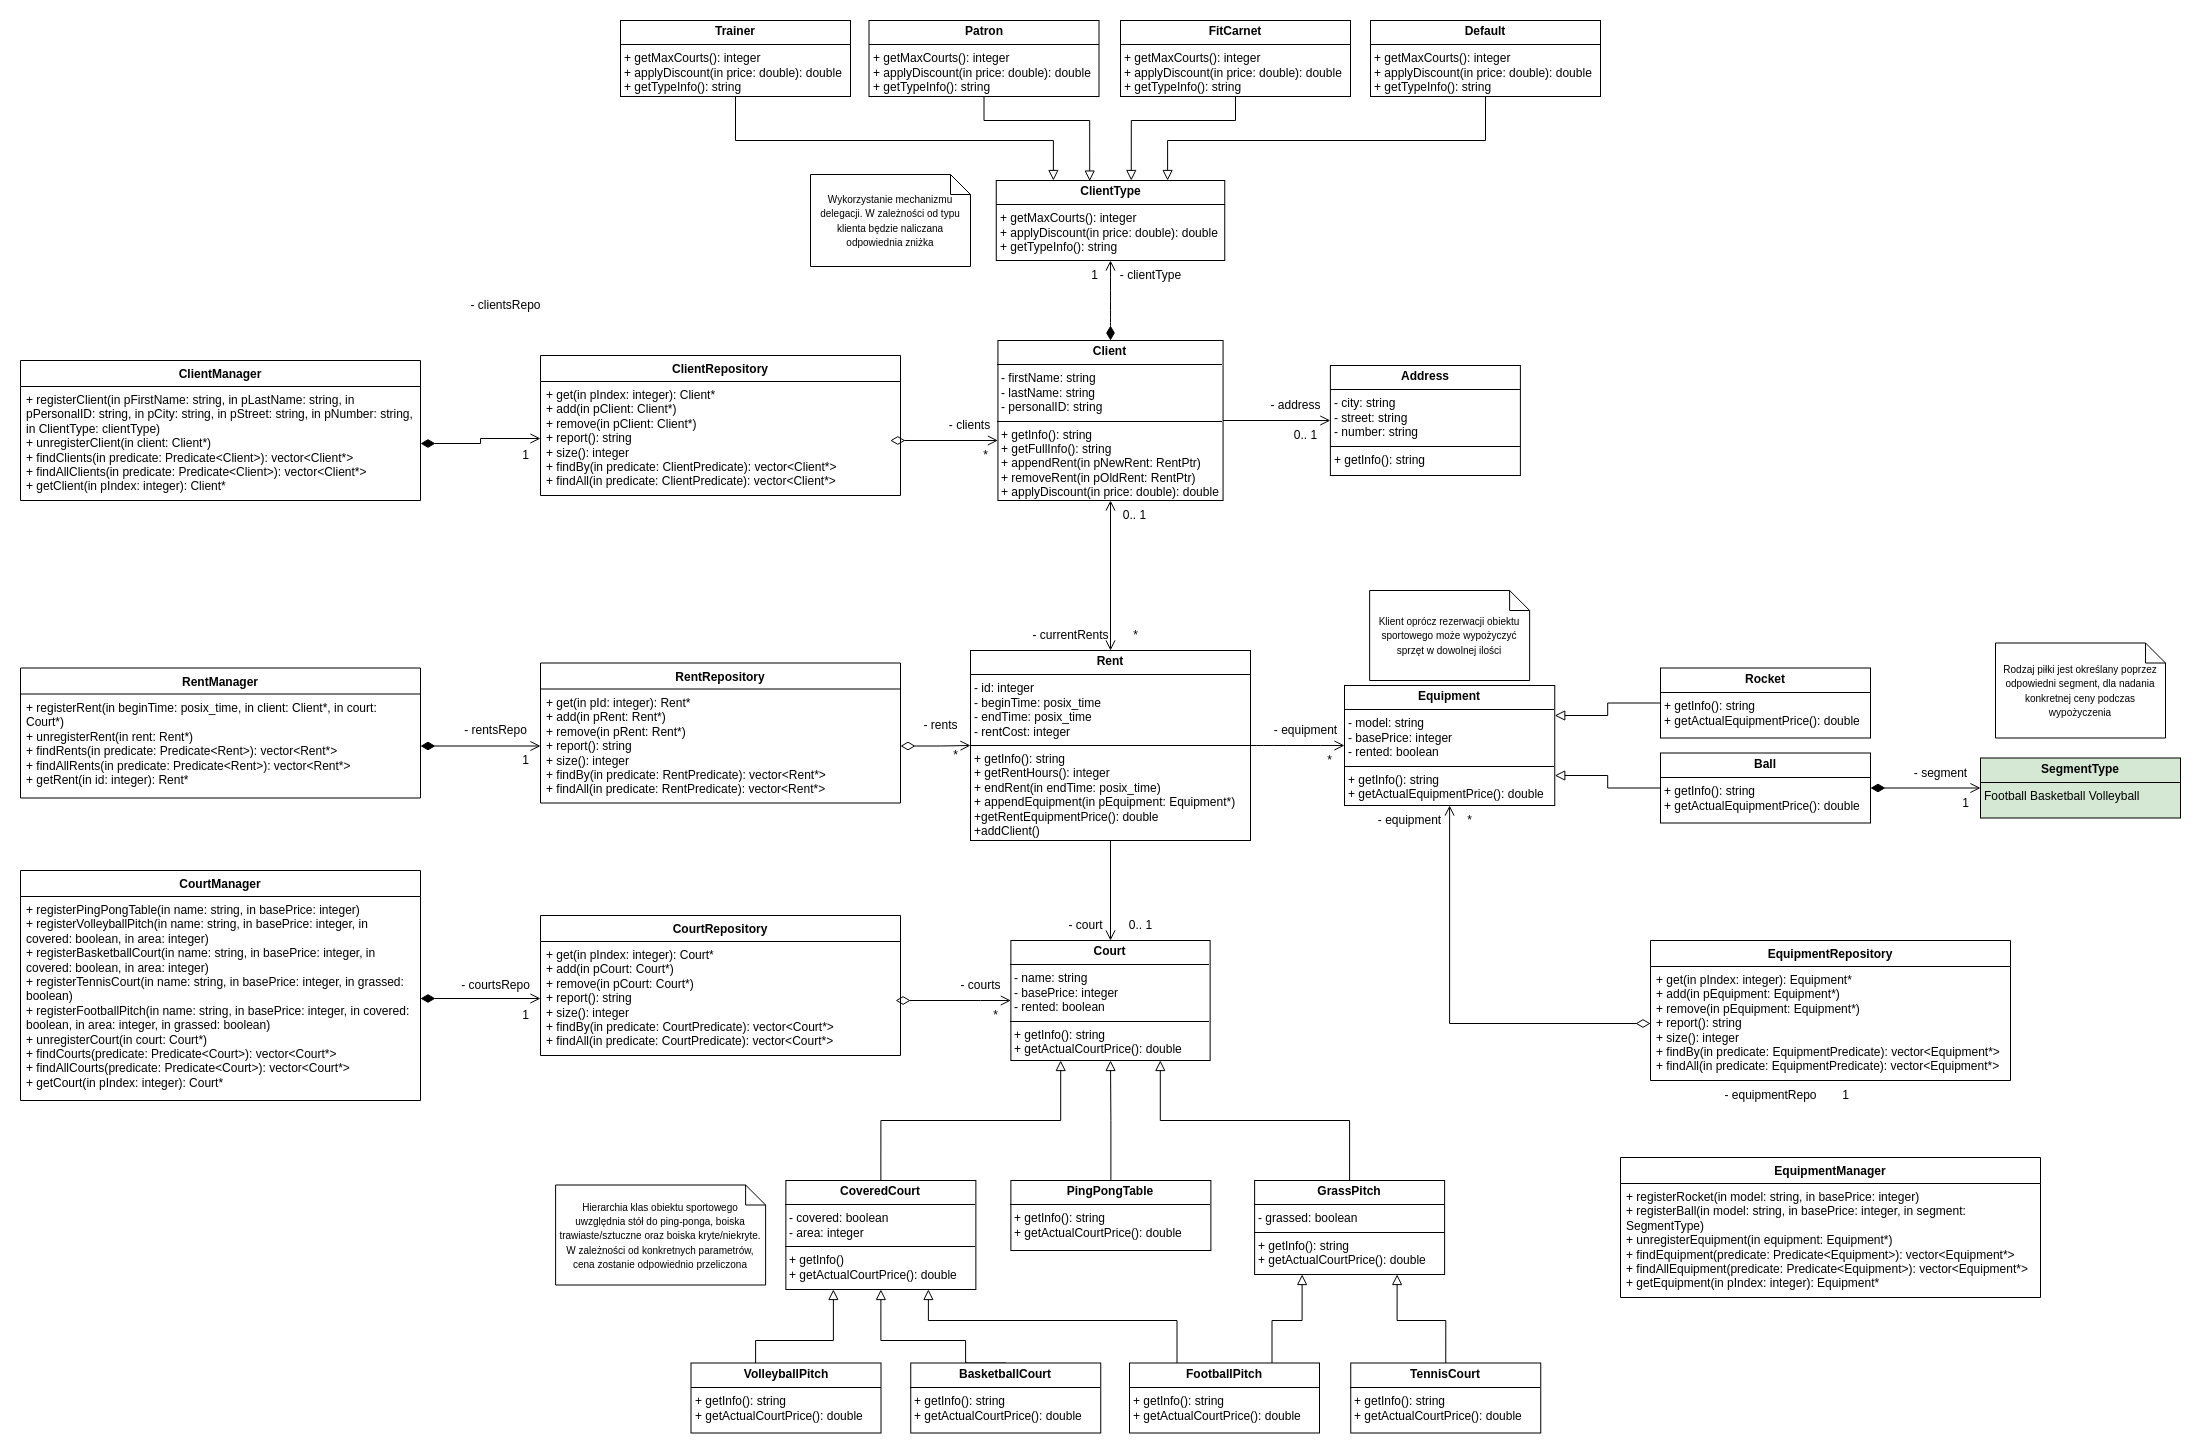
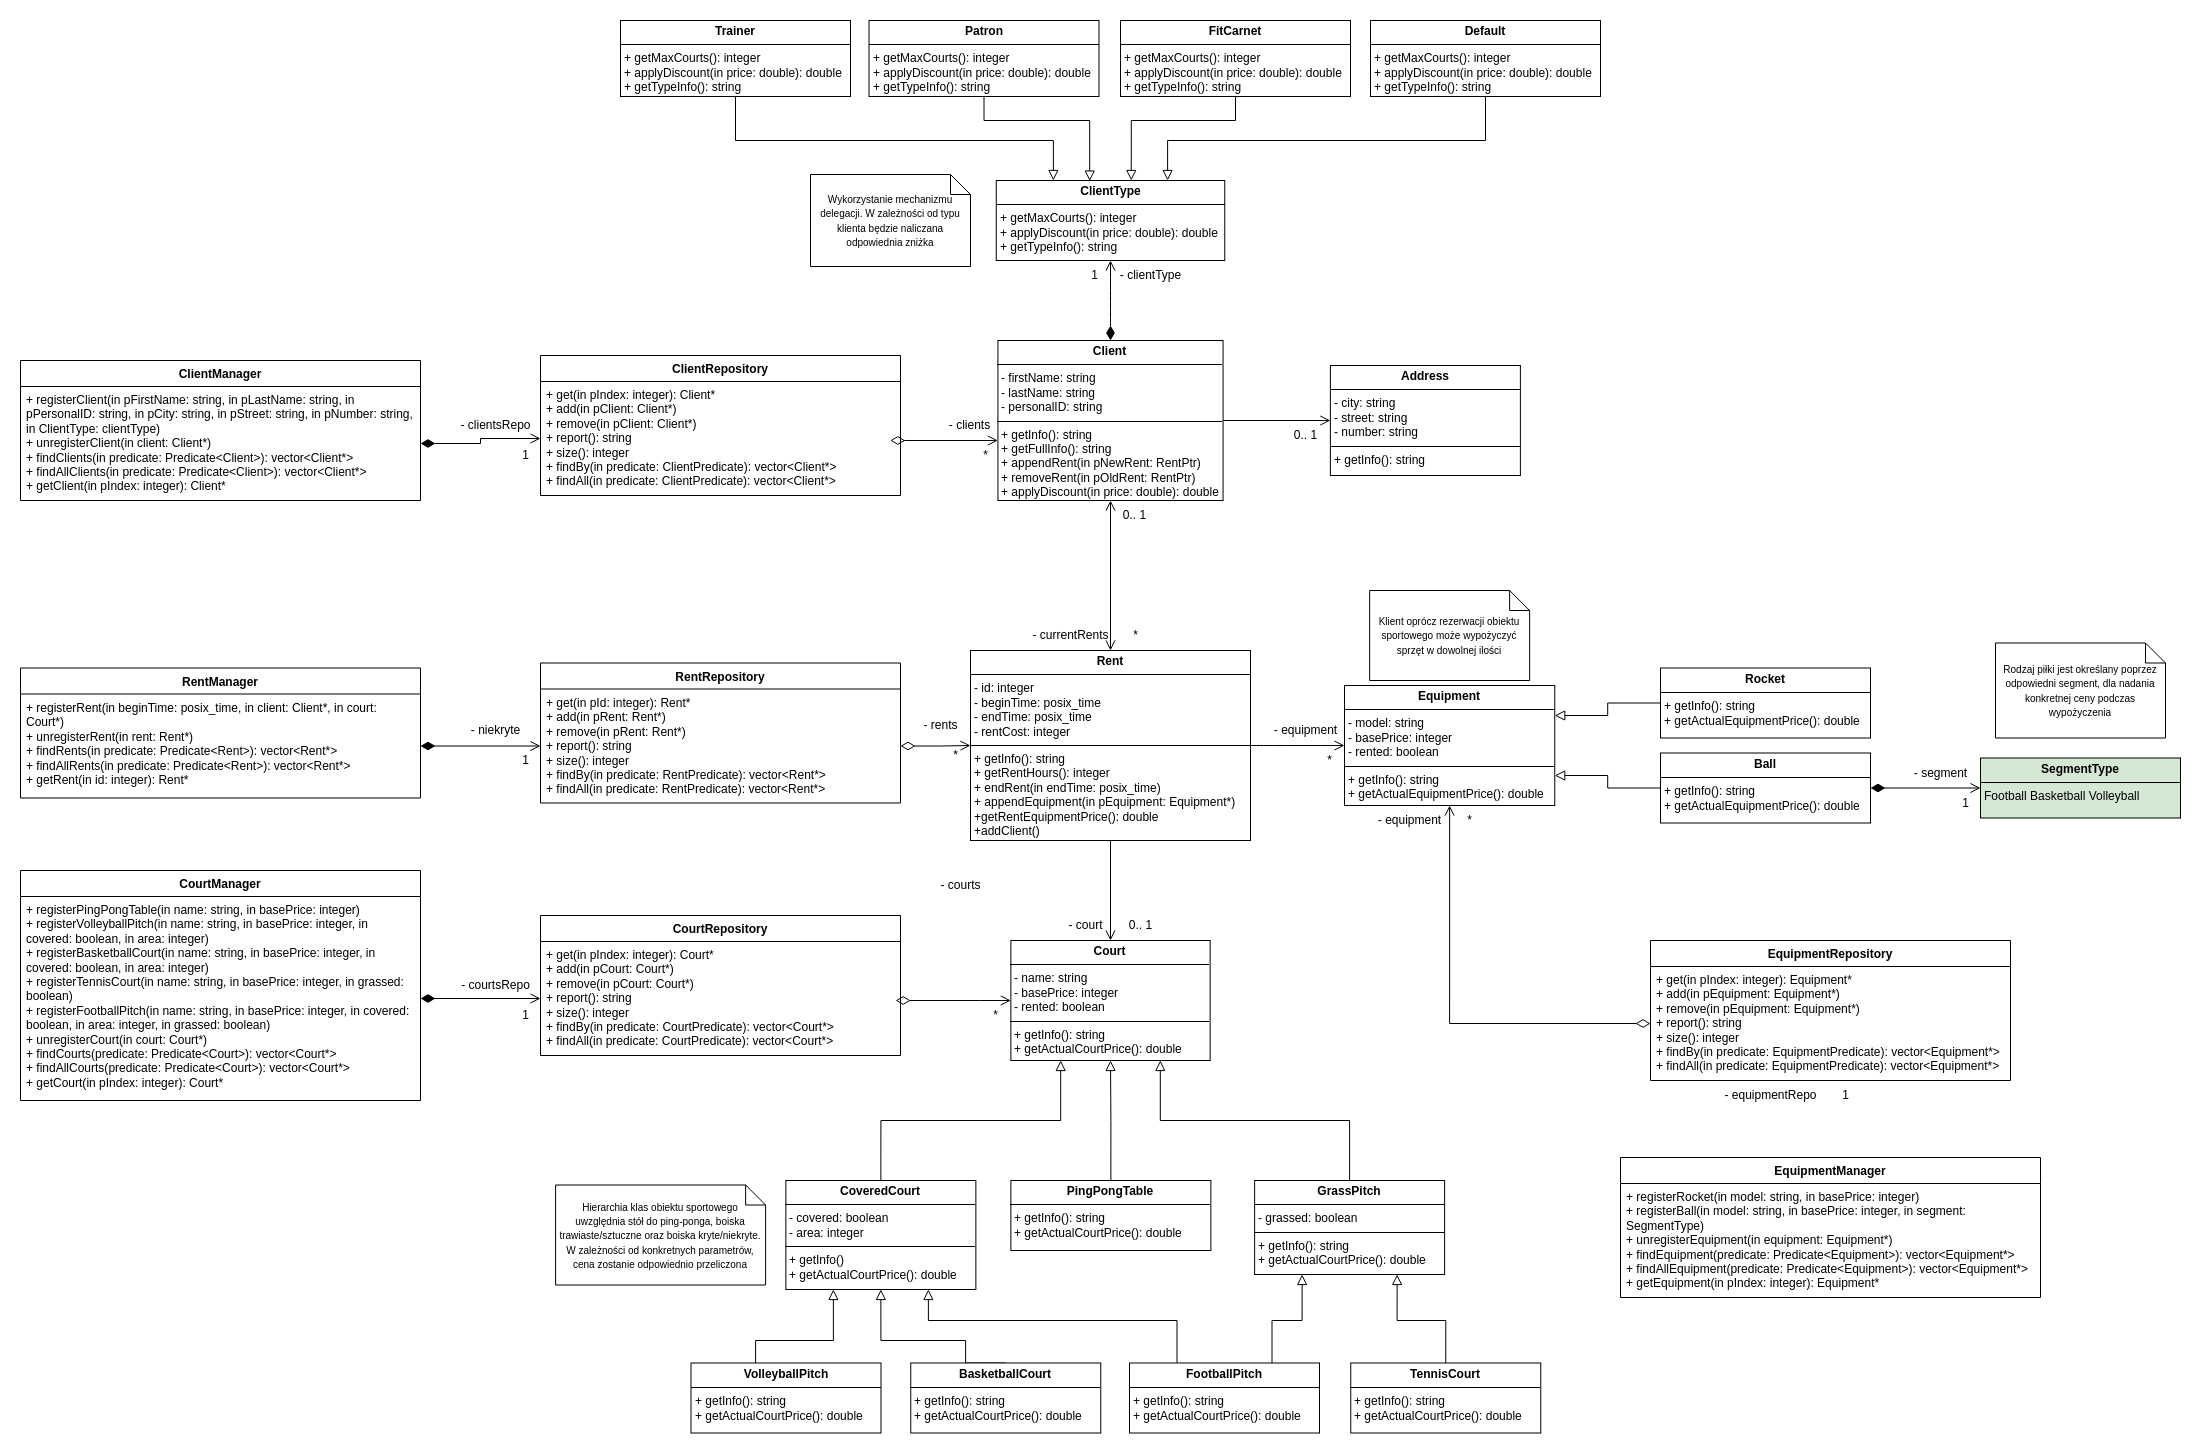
node "- clientsRepo": moved (506, 306) -> (496, 426)
node "- address": removed
node "- rentsRepo": label "- rentsRepo" -> "- niekryte"
node "- courts": moved (980, 986) -> (960, 886)
